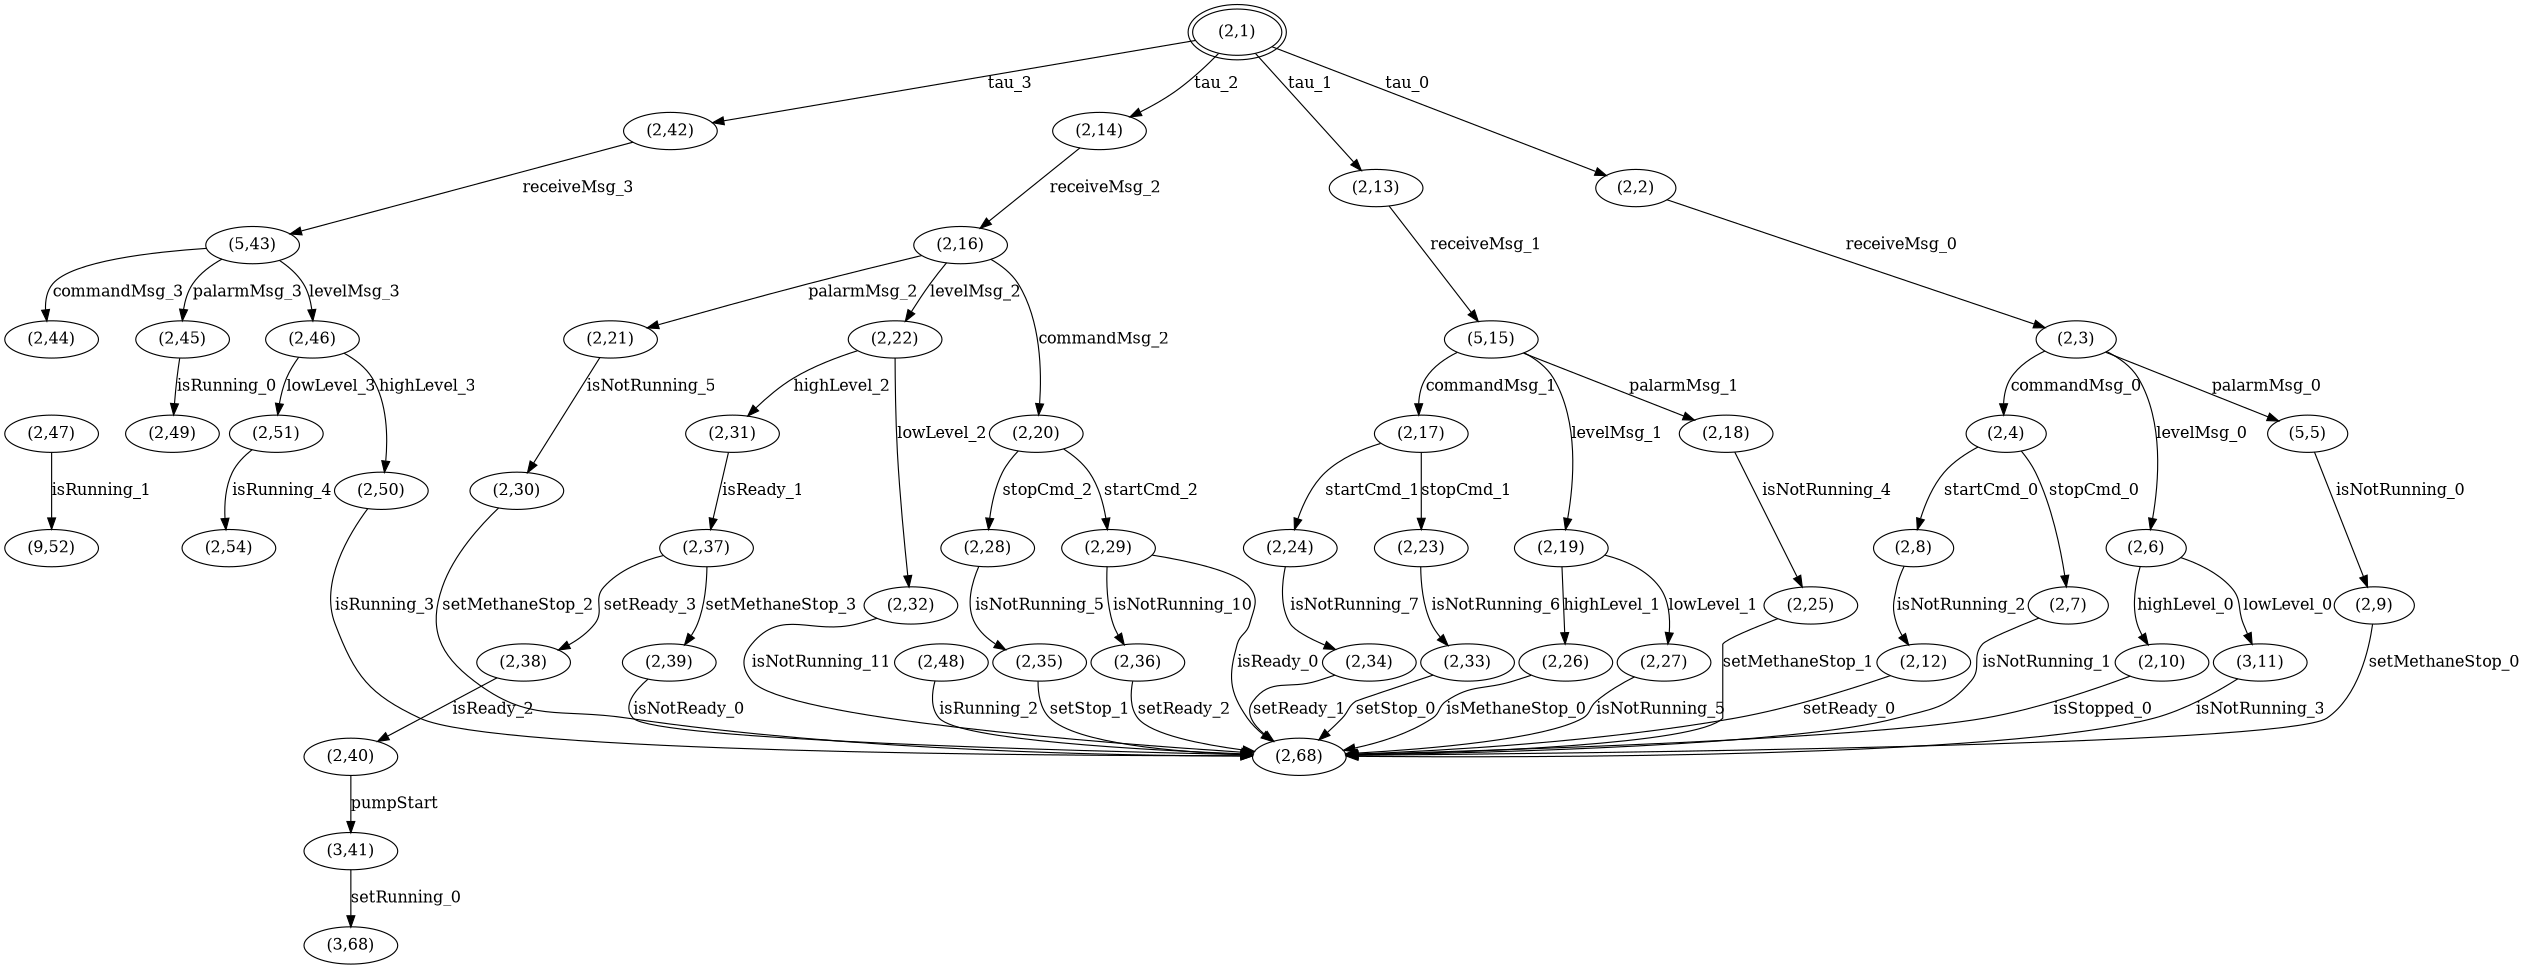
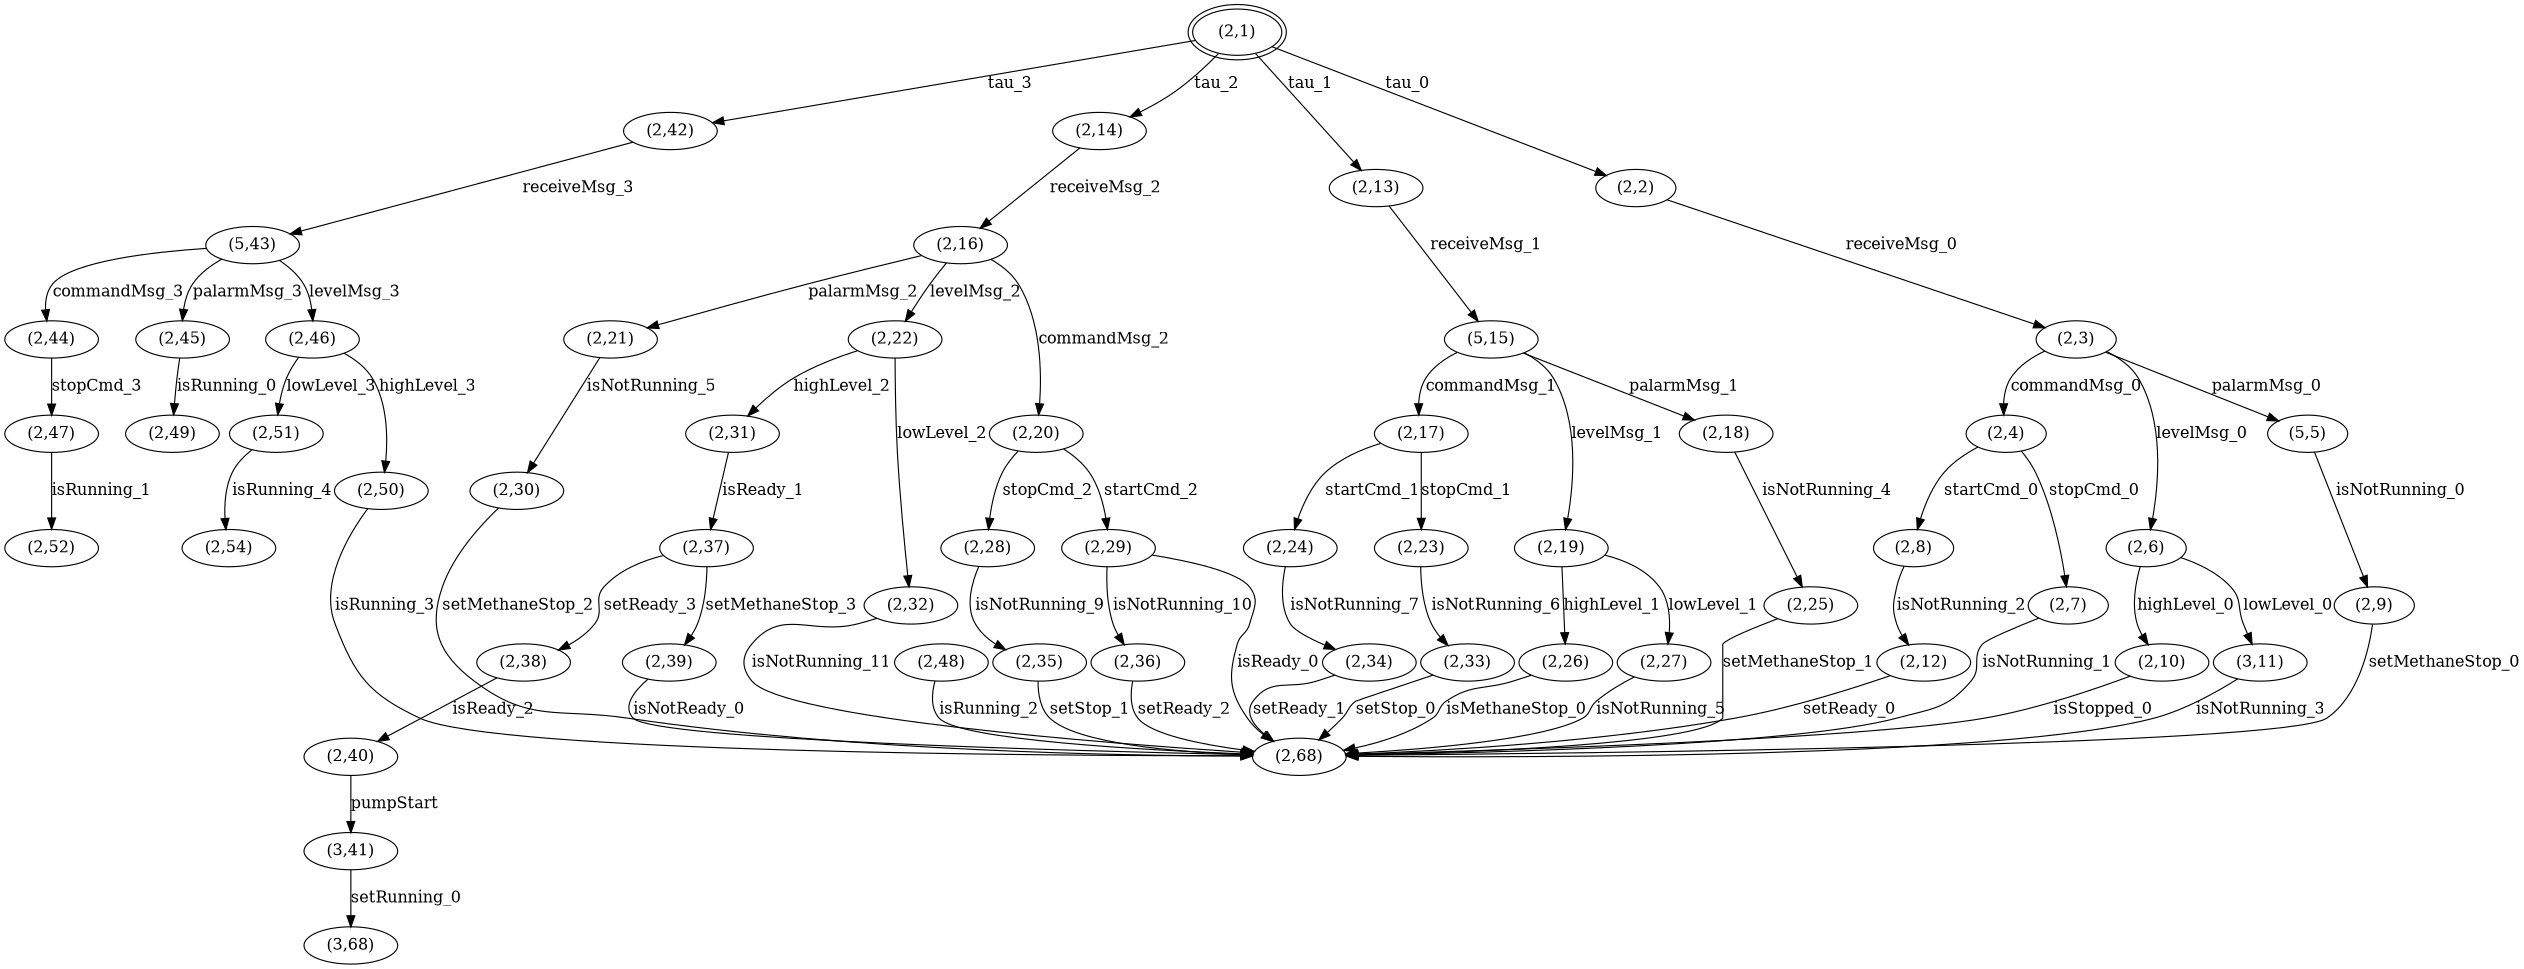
edge "(2,44)" -> "(2,47)": added, label "stopCmd_3"
node "(9,52)": label "(9,52)" -> "(2,52)"
edge "(2,28)" -> "(2,35)": label "isNotRunning_5" -> "isNotRunning_9"
